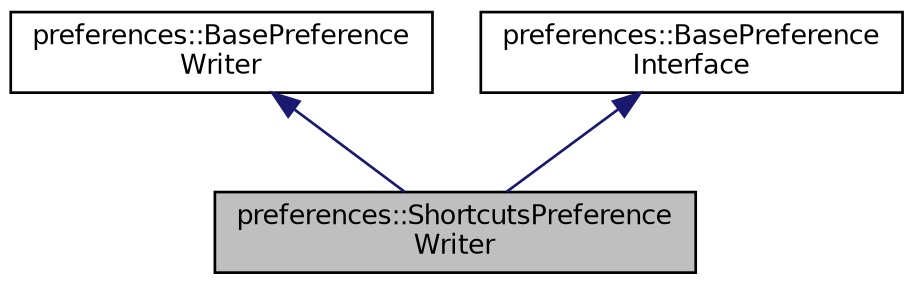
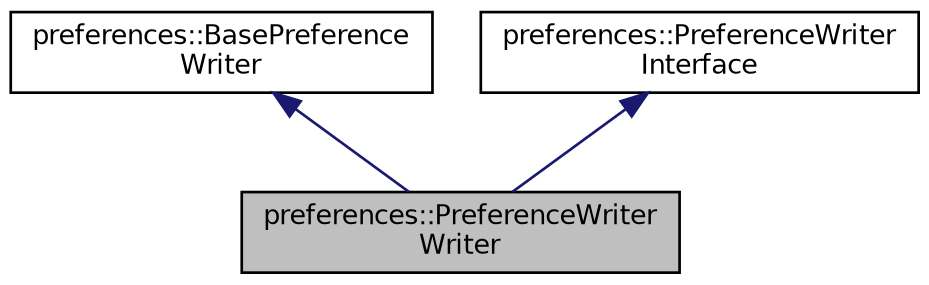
node "preferences::BasePreference Interface": label "preferences::BasePreference Interface" -> "preferences::PreferenceWriter Interface"
node "preferences::ShortcutsPreference Writer": label "preferences::ShortcutsPreference Writer" -> "preferences::PreferenceWriter Writer"
